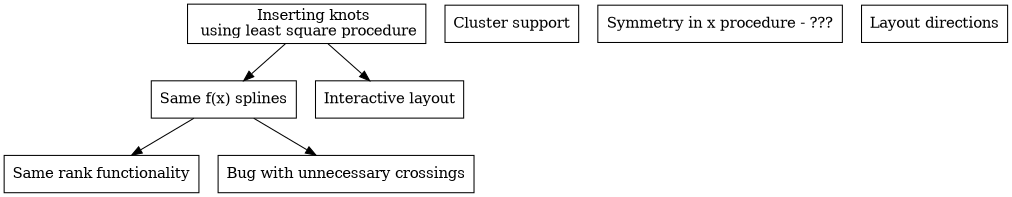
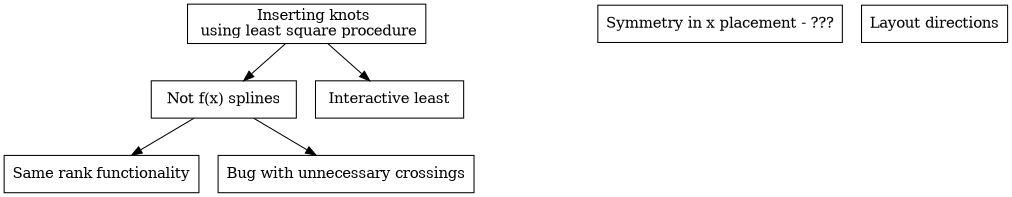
node "Cluster support": removed
node "Symmetry in x procedure - ???": label "Symmetry in x procedure - ???" -> "Symmetry in x placement - ???"
node "Same f(x) splines": label "Same f(x) splines" -> "Not f(x) splines"
node "Interactive layout": label "Interactive layout" -> "Interactive least"
